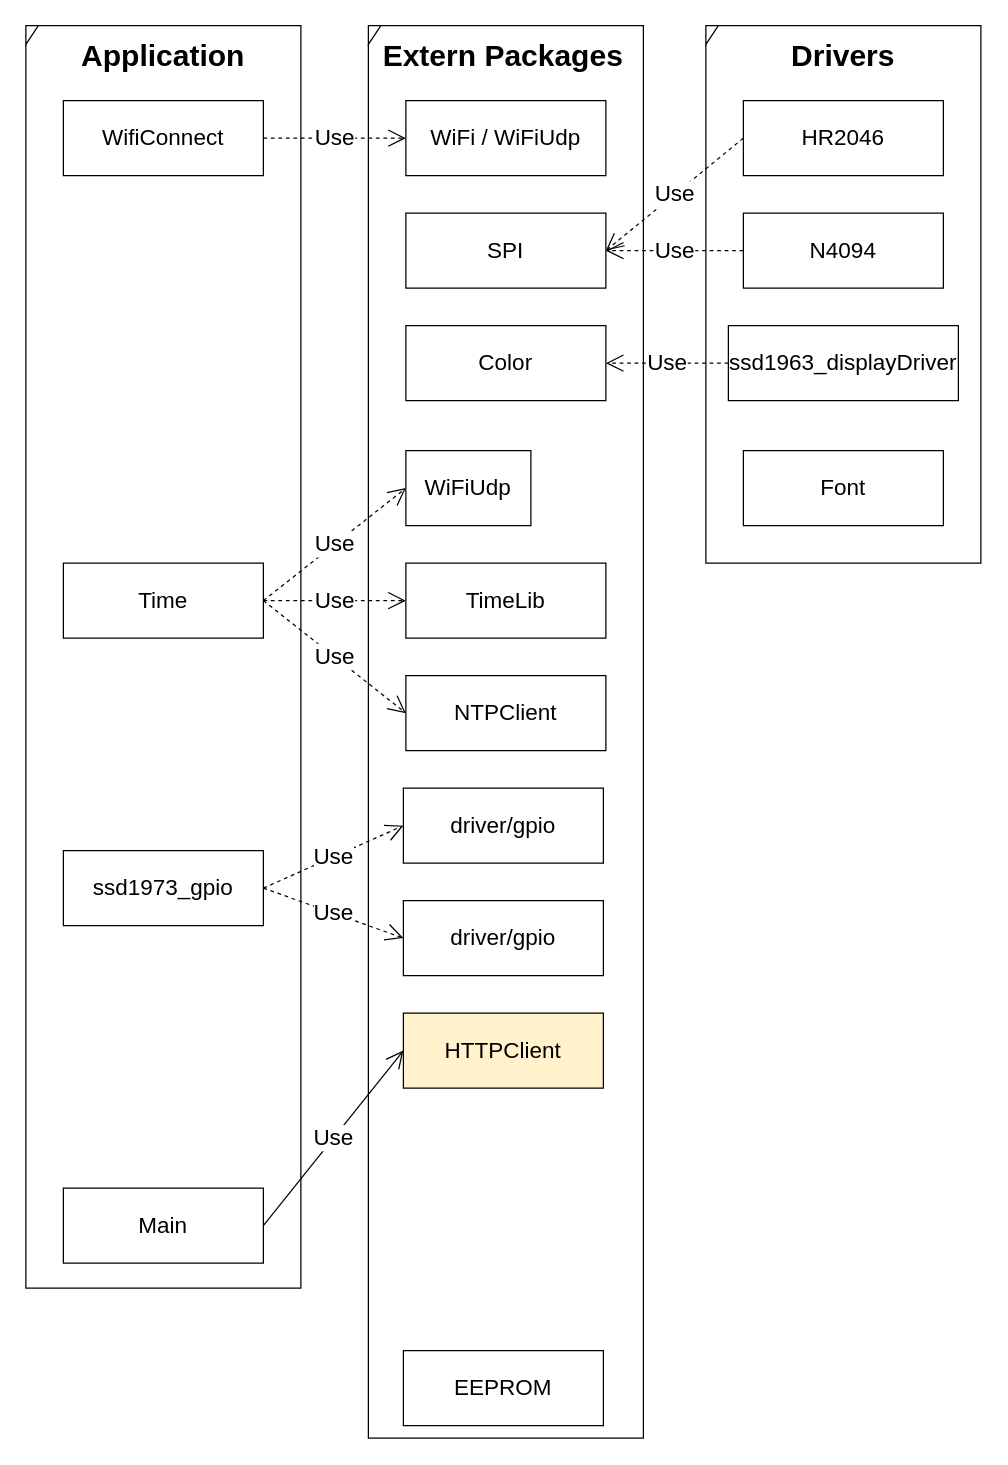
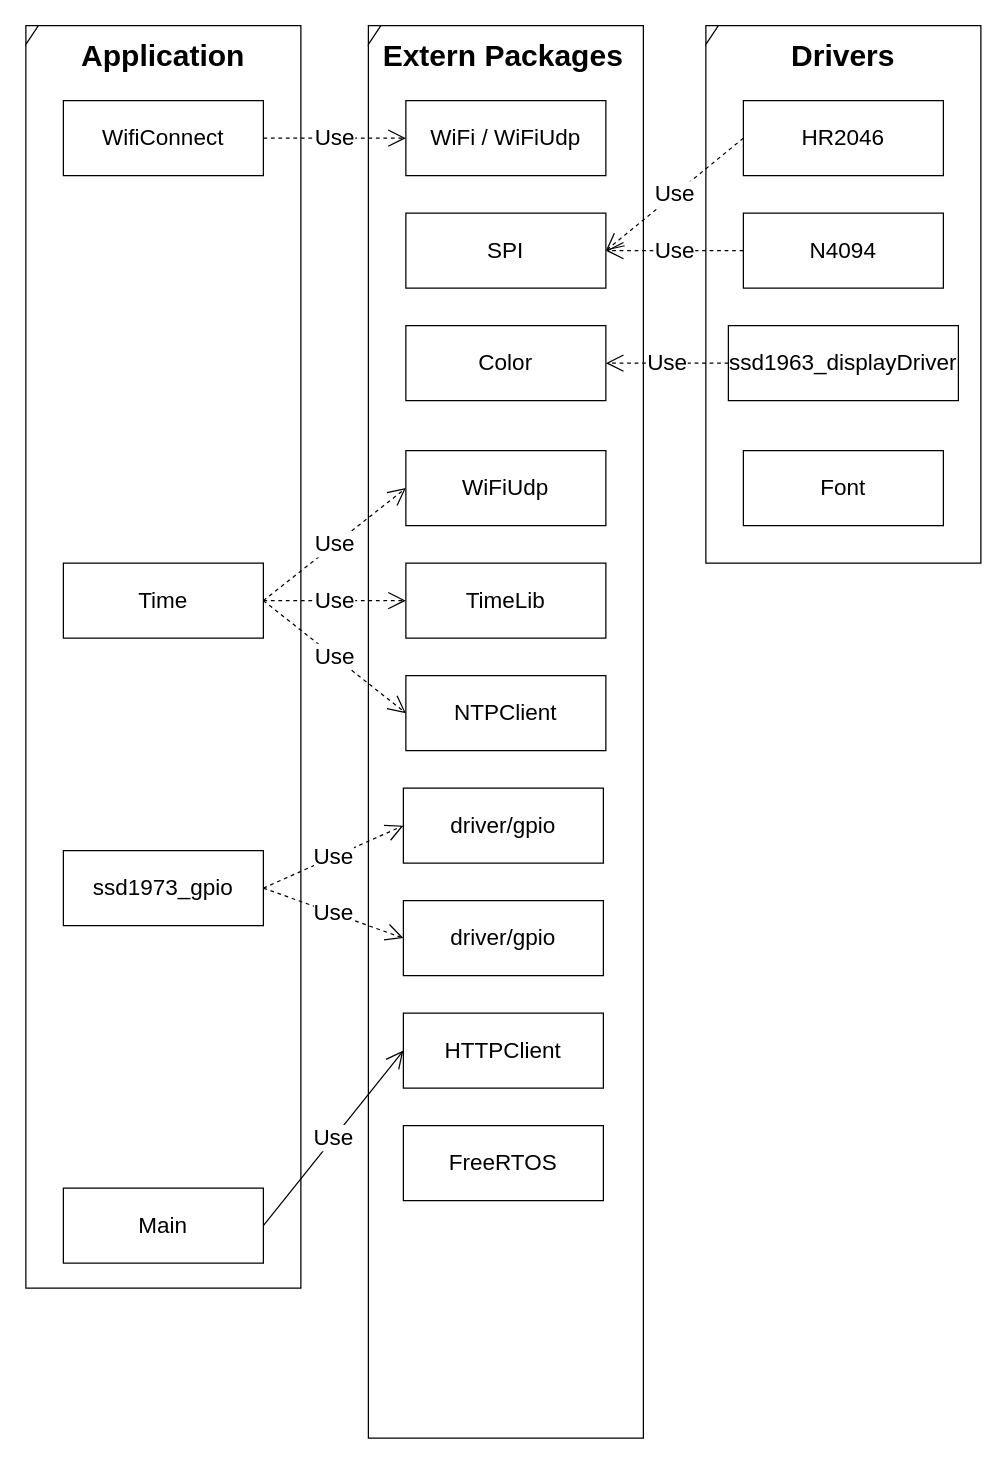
node "WiFiUdp": size 125x75 -> 200x75
node "HTTPClient": fillcolor #fff2cc -> #ffffff
node "FreeRTOS": added
node "EEPROM": removed
